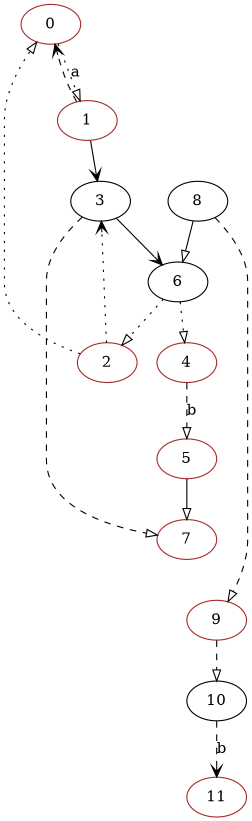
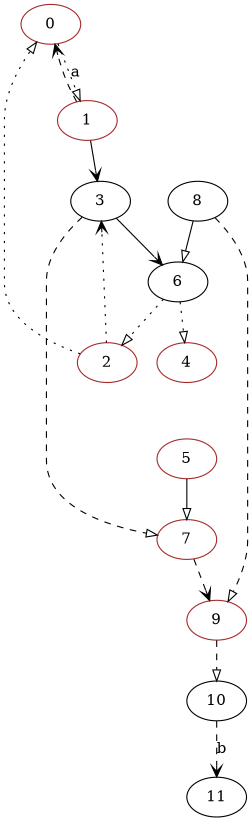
edge "4" -> "5": removed, label "b"
edge "7" -> "9": added
node "11": color brown -> black
